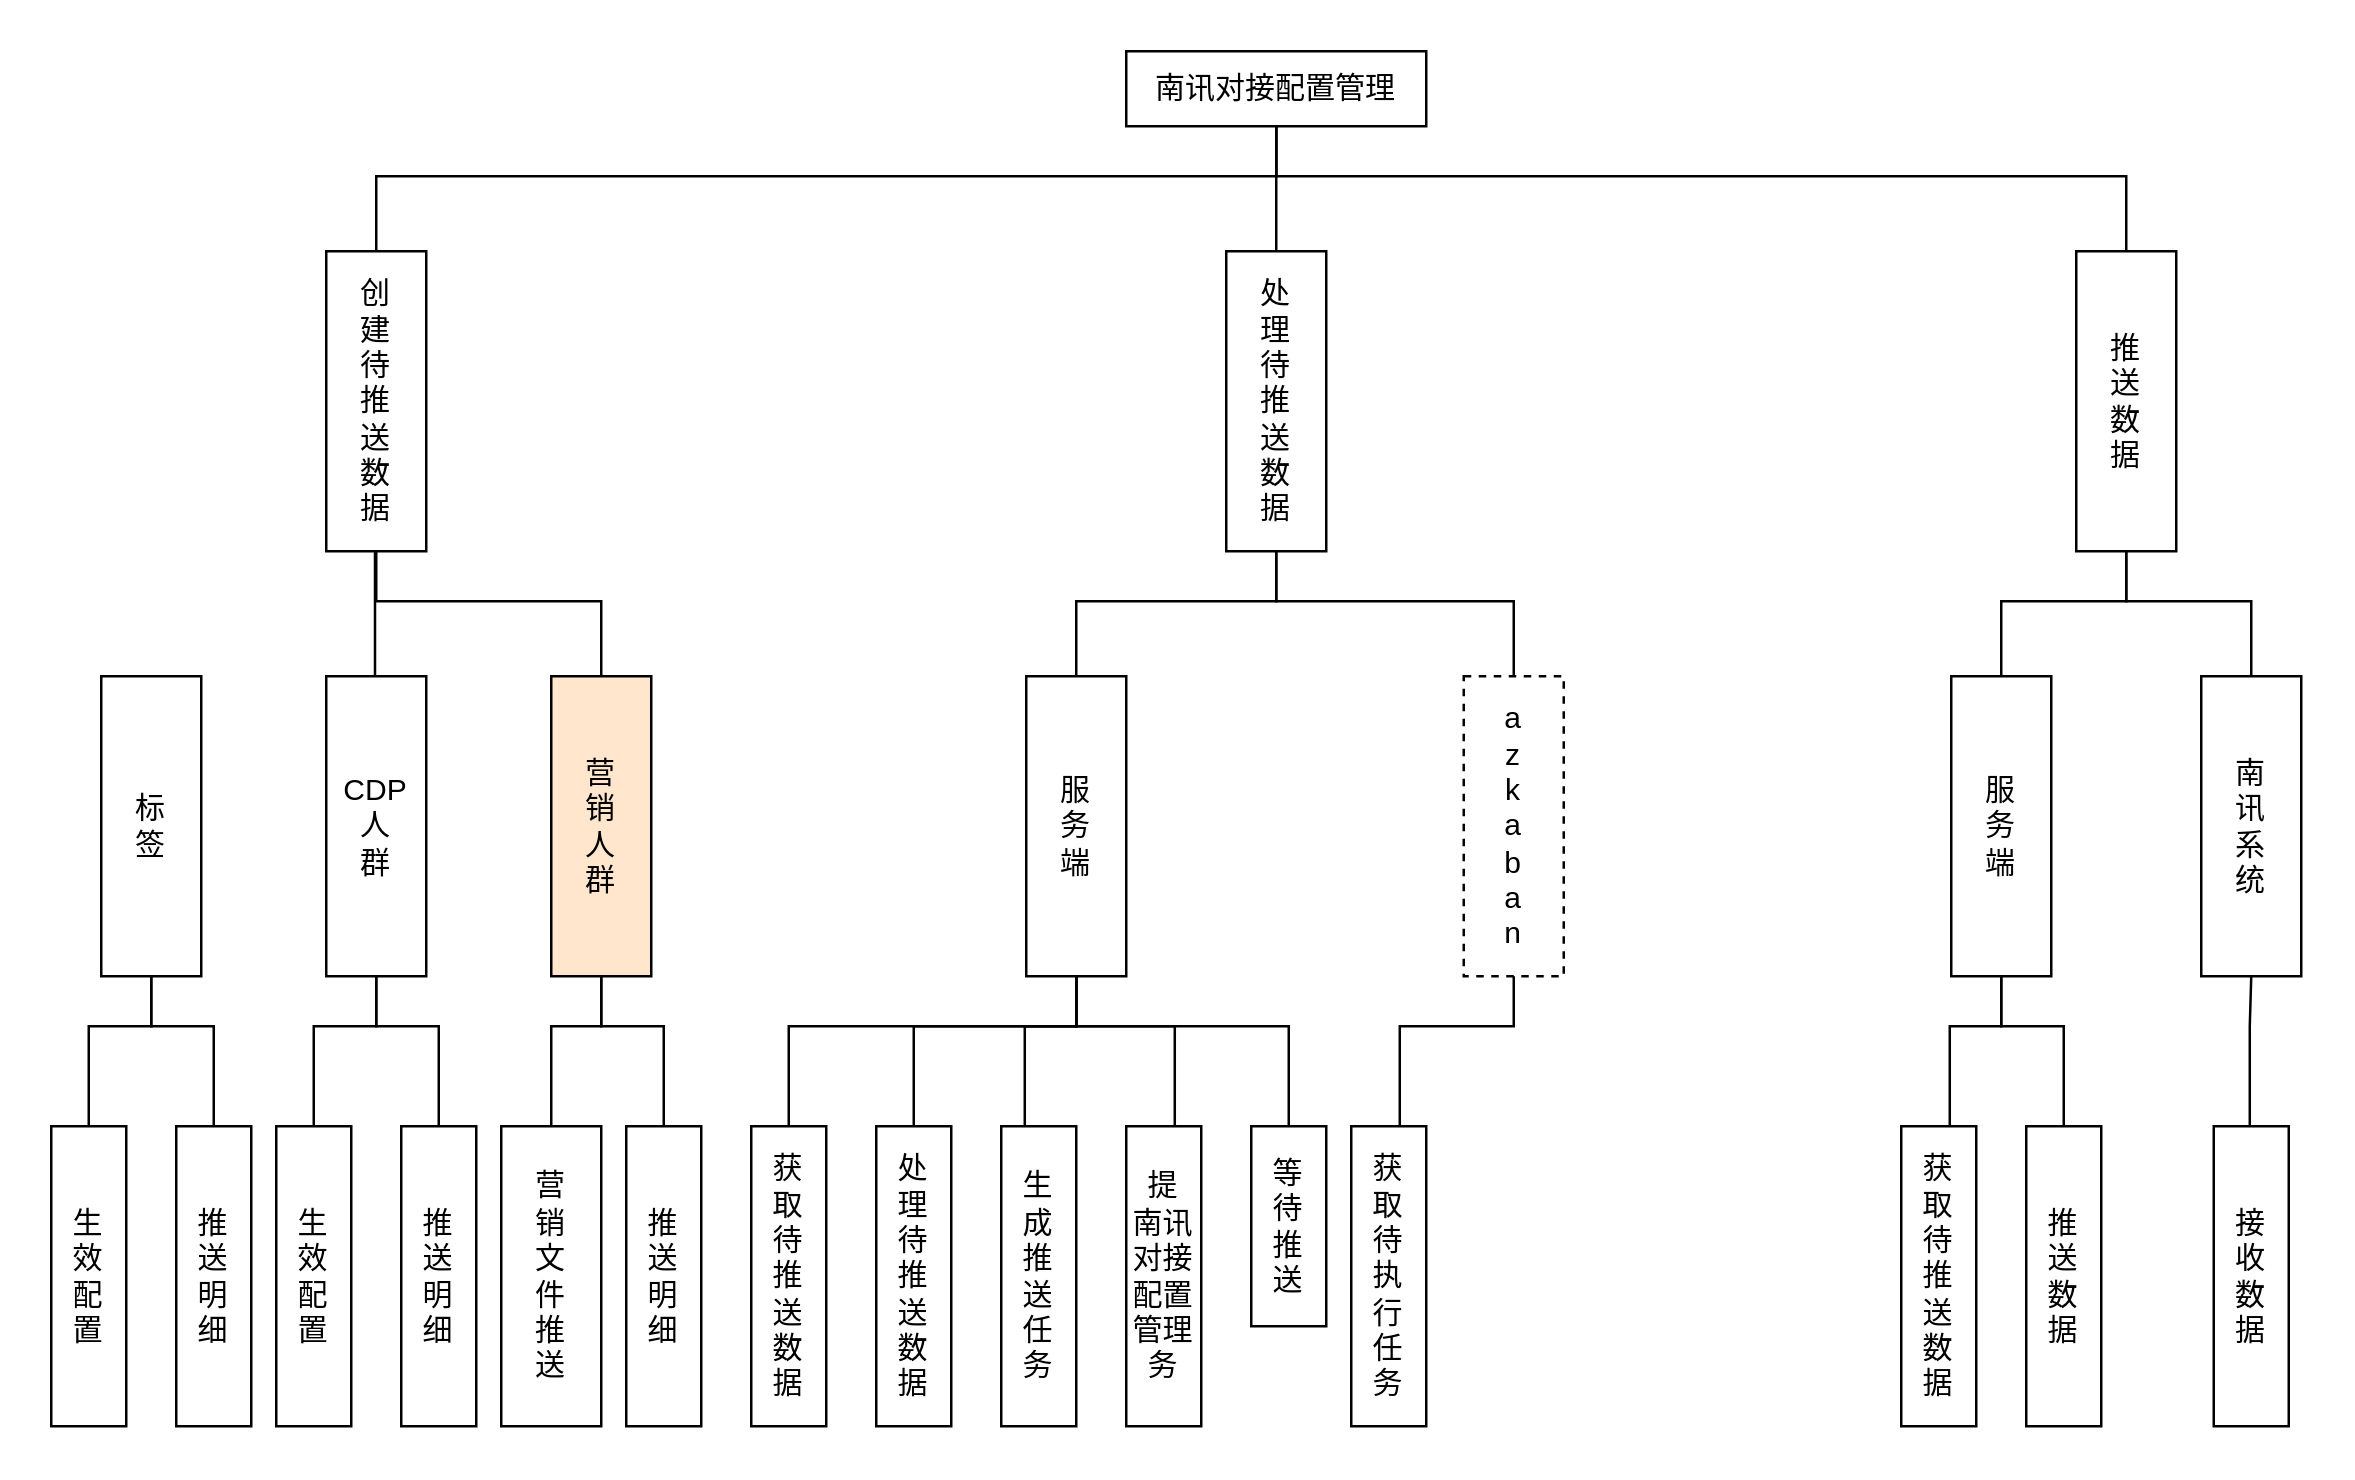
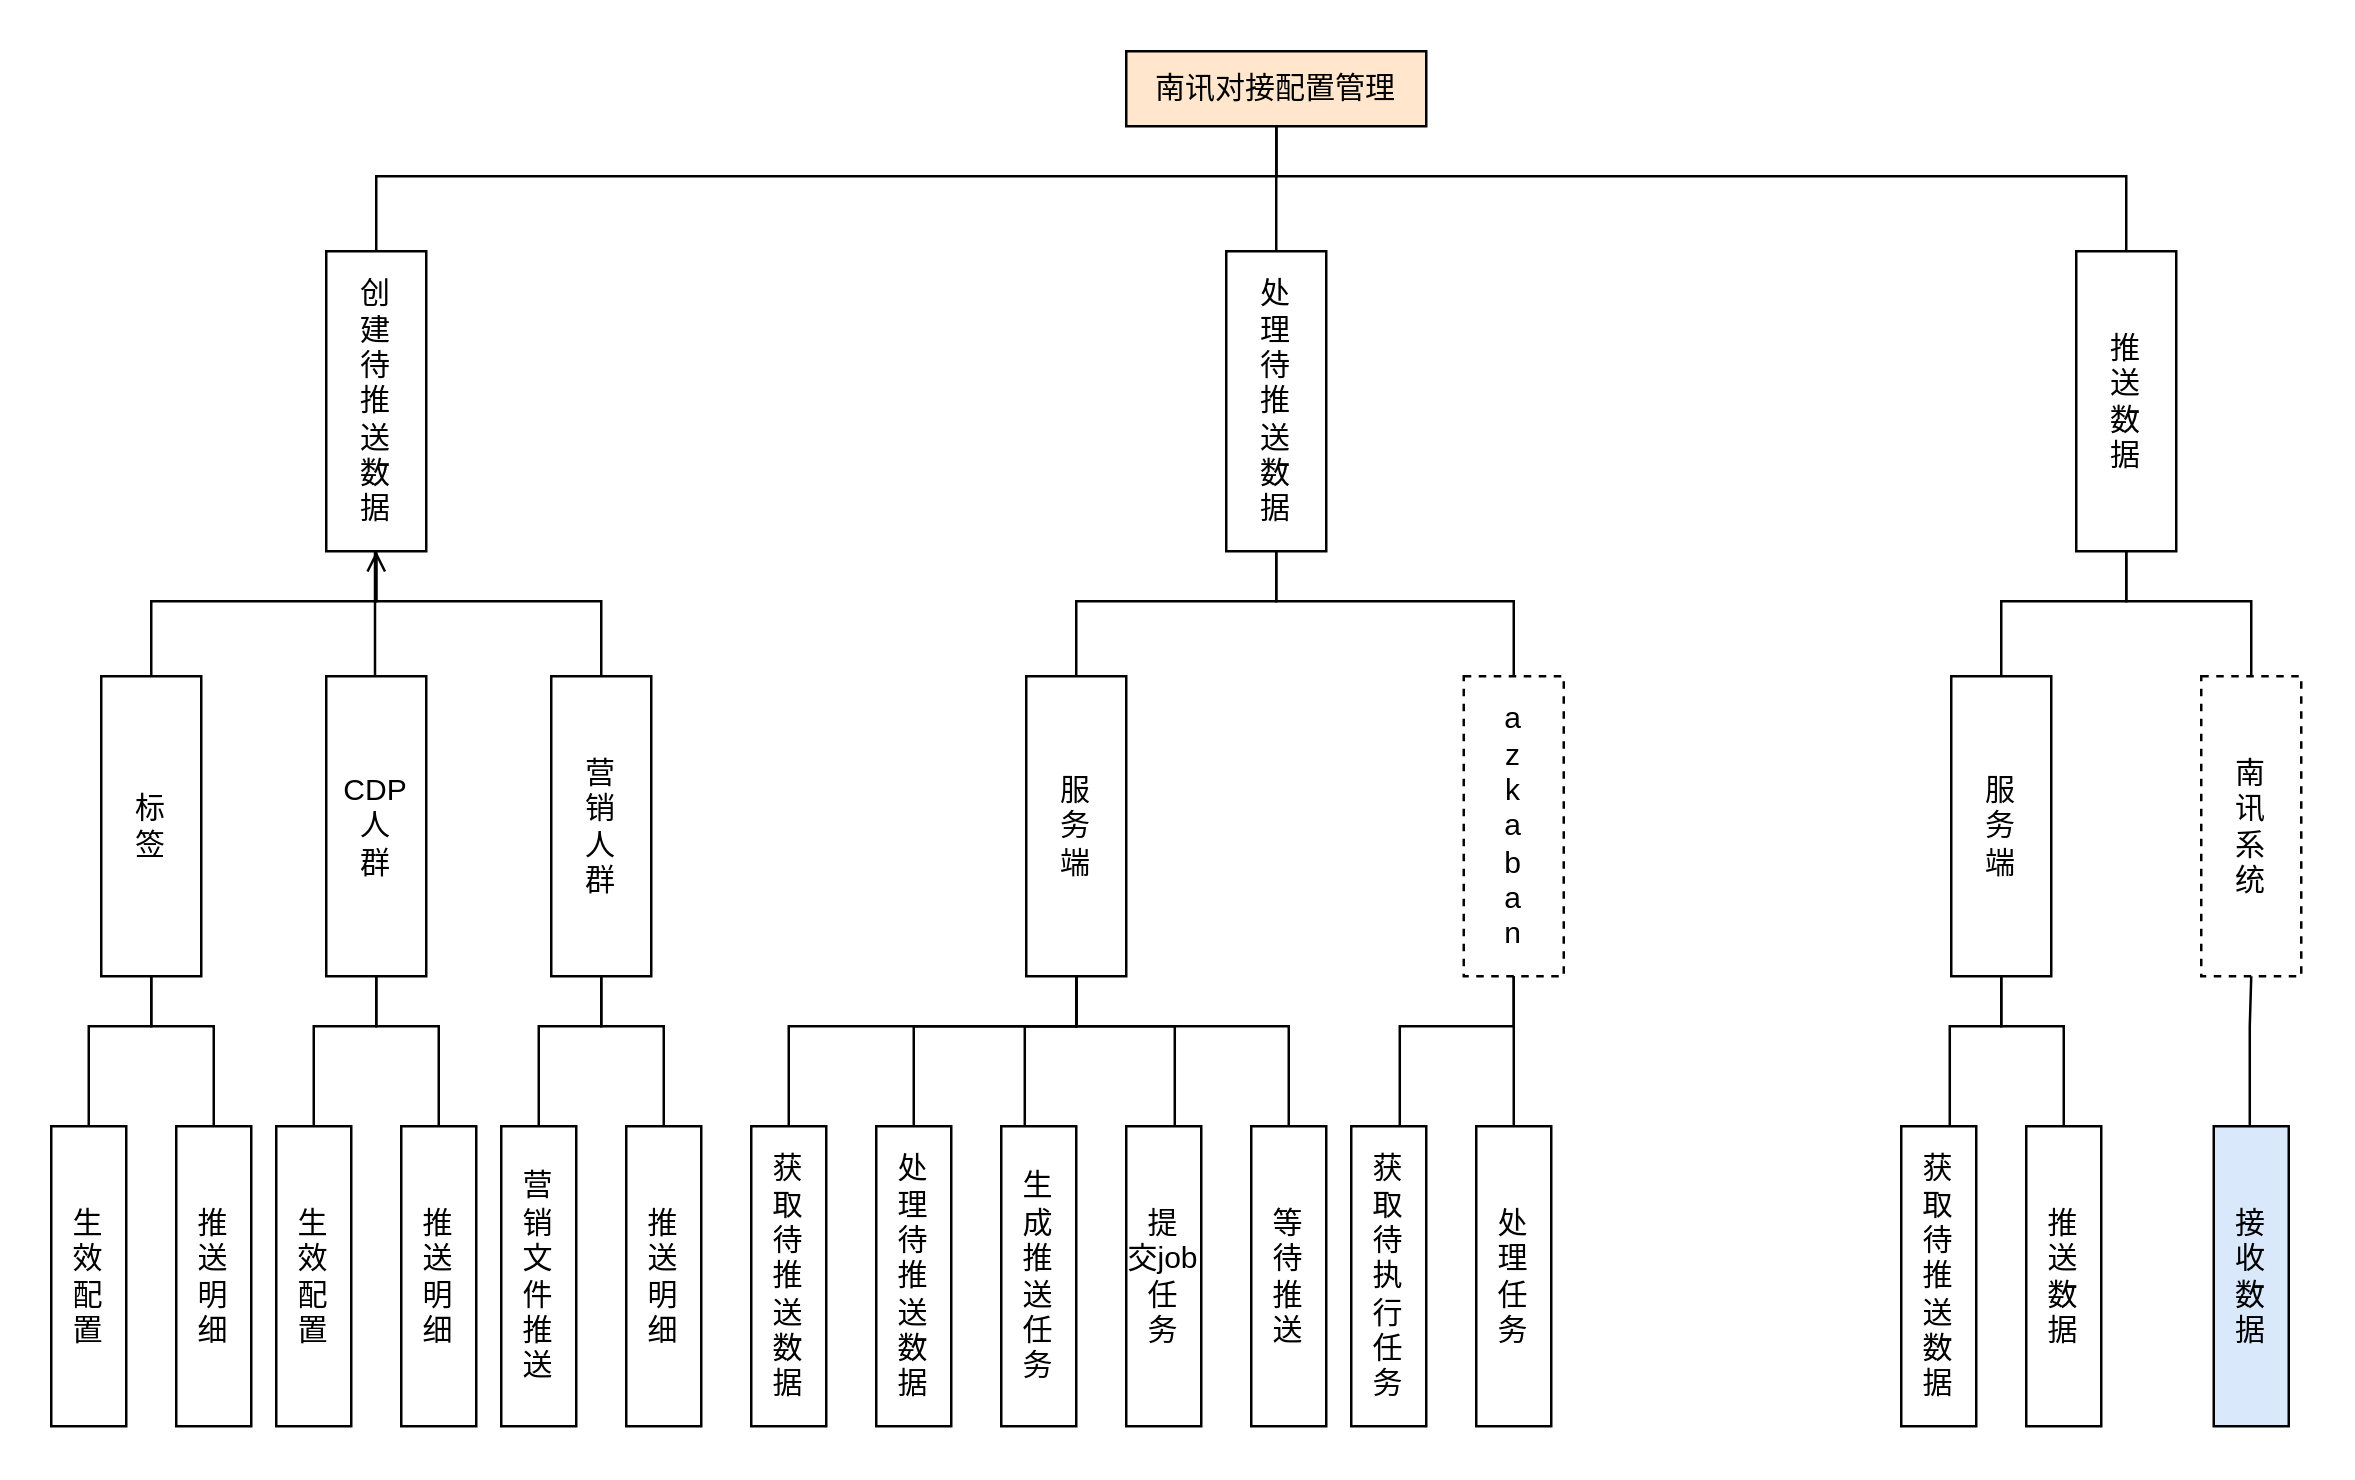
node "南讯对接配置管理": fillcolor #ffffff -> #ffe6cc
edge "创 建 待 推 送 数 据" -- "标 签": added
edge "创 建 待 推 送 数 据" -- "营 销 人 群": arrowhead none -> open
node "营 销 人 群": fillcolor #ffe6cc -> #ffffff
node "南 讯 系 统": style solid -> dashed
edge "a z k a b a n" -- "处 理 任 务": added
node "等 待 推 送": size 75x200 -> 75x300
node "营 销 文 件 推 送": size 100x300 -> 75x300
node "提 南讯对接配置管理 务": label "提 南讯对接配置管理 务" -> "提 交job任 务"
node "处 理 任 务": added
node "接 收 数 据": fillcolor #ffffff -> #dae8fc
